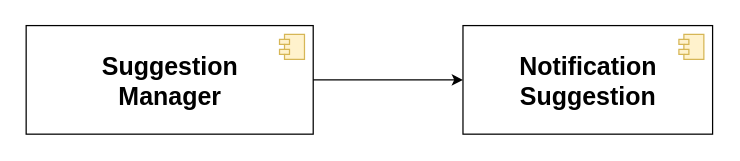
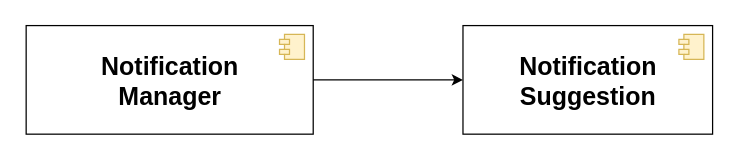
node "Suggestion Manager": label "Suggestion Manager" -> "Notification Manager"
